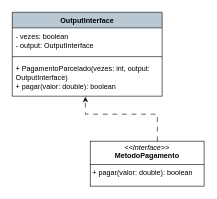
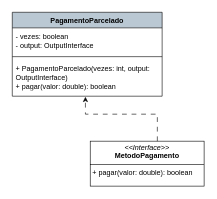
node "OutputInterface": label "OutputInterface" -> "PagamentoParcelado"
